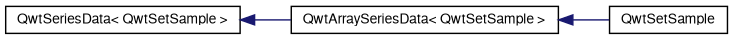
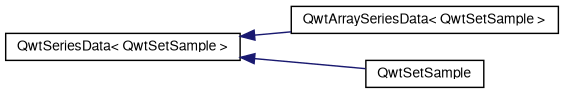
edge "QwtSetSample" -> "QwtArraySeriesData< QwtSetSample >": now "QwtSetSample" -> "QwtSeriesData< QwtSetSample >"
